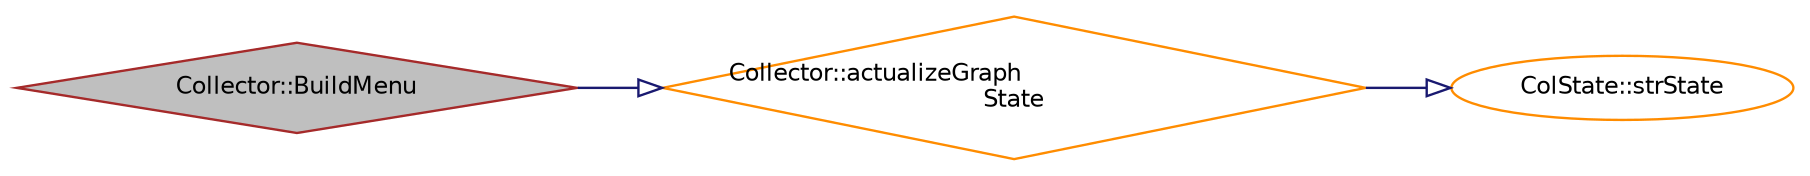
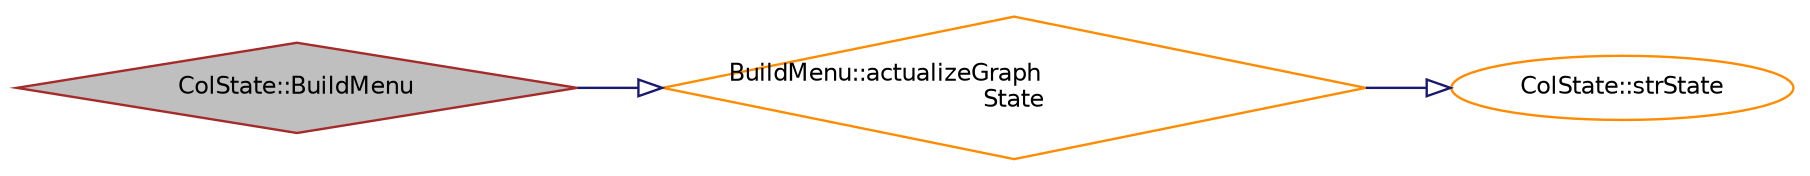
node "Collector::BuildMenu": label "Collector::BuildMenu" -> "ColState::BuildMenu"
node "Collector::actualizeGraph State": label "Collector::actualizeGraph State" -> "BuildMenu::actualizeGraph State"
